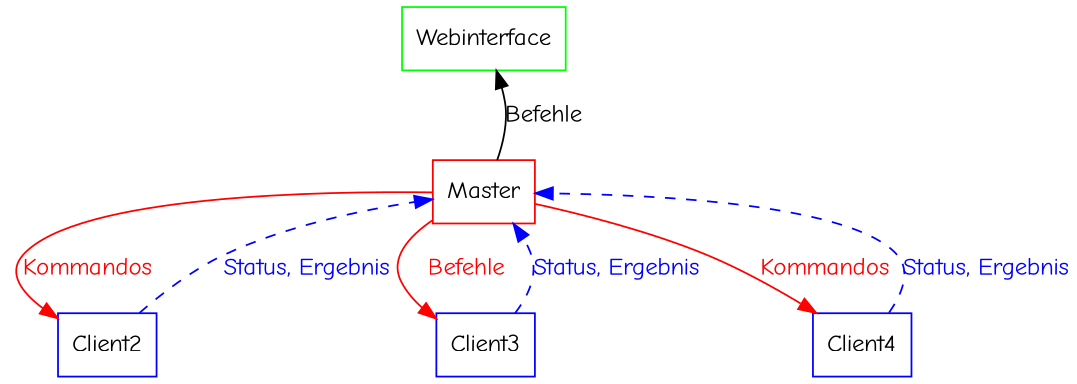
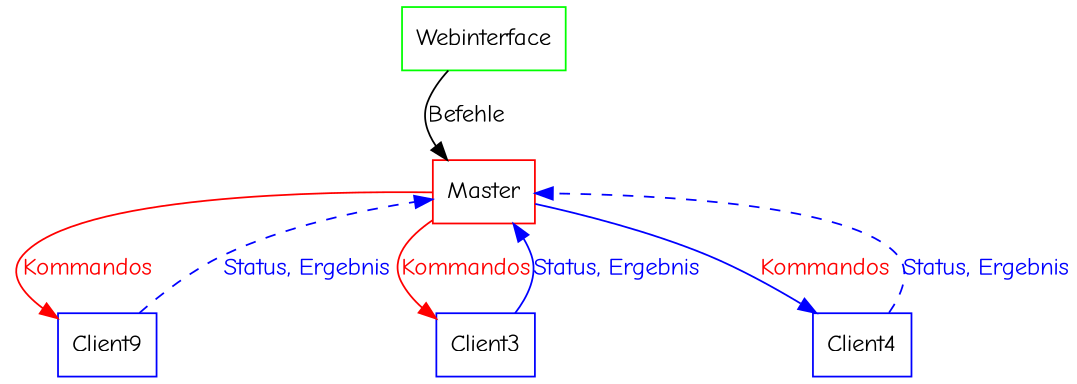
edge "Master" -> "Webinterface": reversed
edge "Master" -> "Client4": color red -> blue
edge "Master" -> "Client3": label "Befehle" -> "Kommandos"
edge "Client3" -> "Master": style dashed -> solid
node "Client2": label "Client2" -> "Client9"
